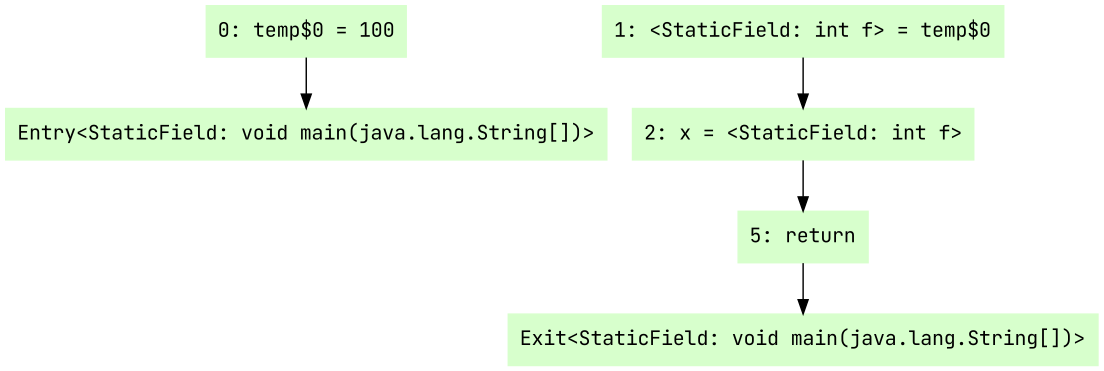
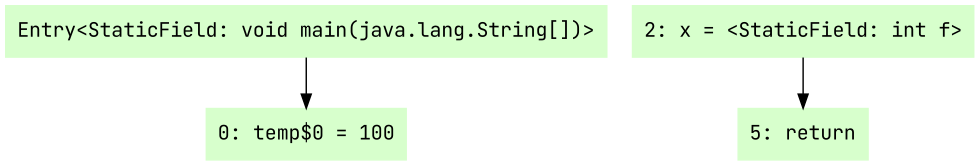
node "1: <StaticField: int f> = temp$0": removed
edge "0: temp$0 = 100" -> "Entry<StaticField: void main(java.lang.String[])>": reversed
node "Exit<StaticField: void main(java.lang.String[])>": removed
